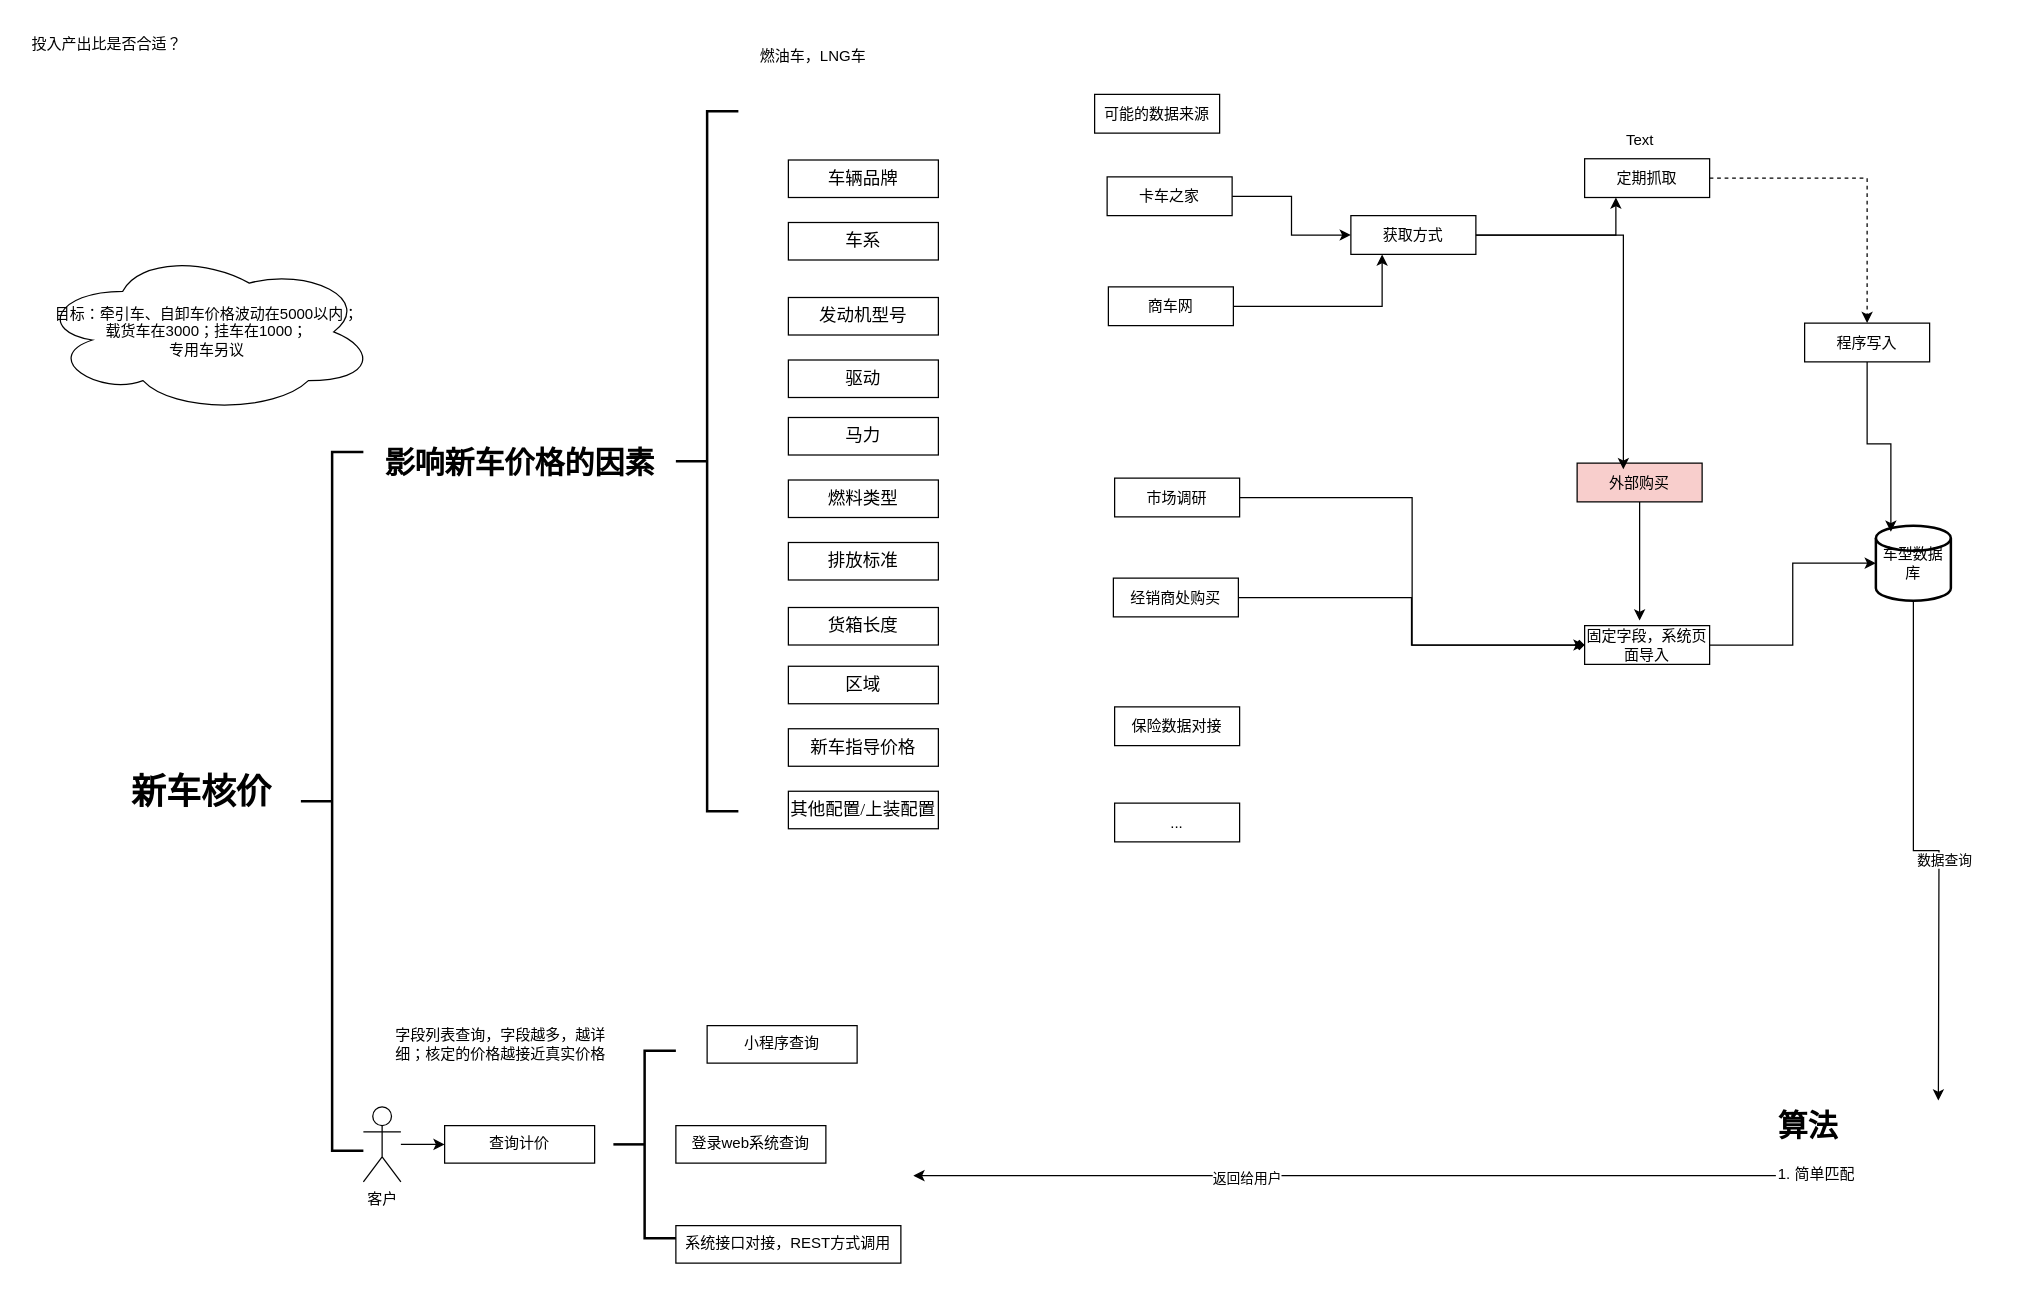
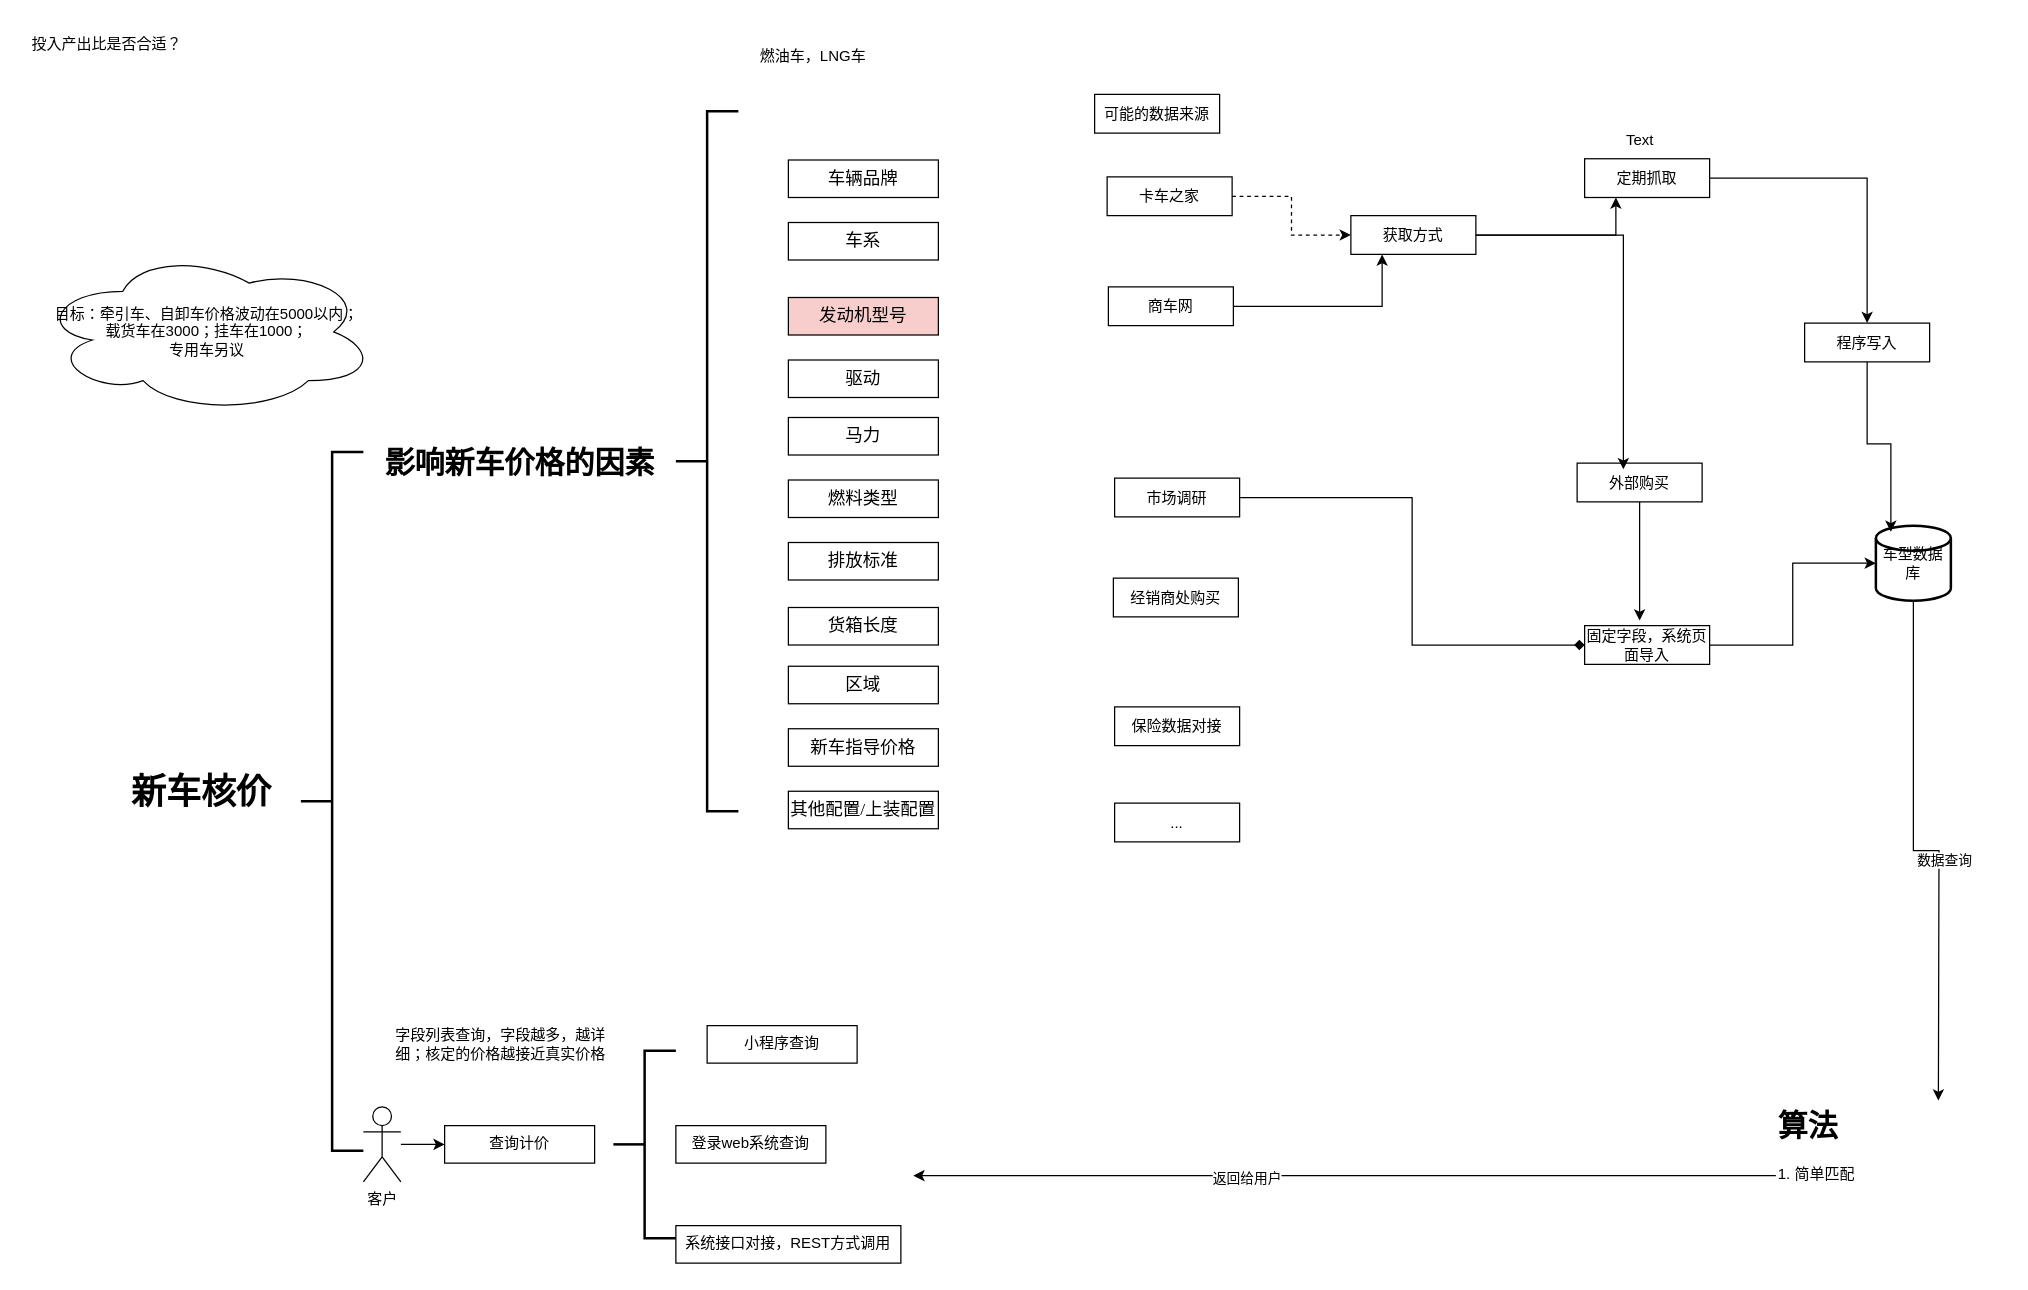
edge "定期抓取" -> "程序写入": style dashed -> solid
edge "卡车之家" -> "获取方式": style solid -> dashed
node "发动机型号": fillcolor #ffffff -> #f8cecc
node "外部购买": fillcolor #f8cecc -> #ffffff
edge "经销商处购买" -> "固定字段，系统页面导入": removed
